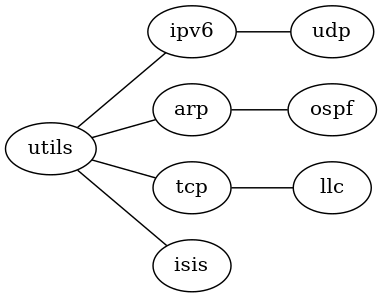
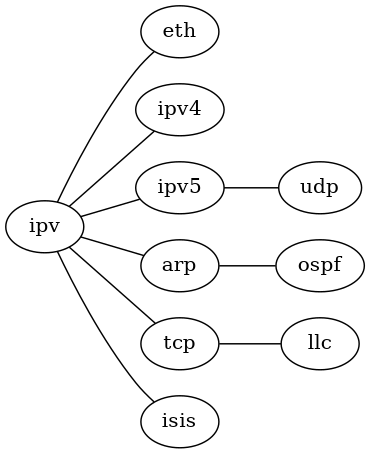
node "eth": added
node "ipv6": label "ipv6" -> "ipv5"
node "ipv4": added
node "utils": label "utils" -> "ipv"
